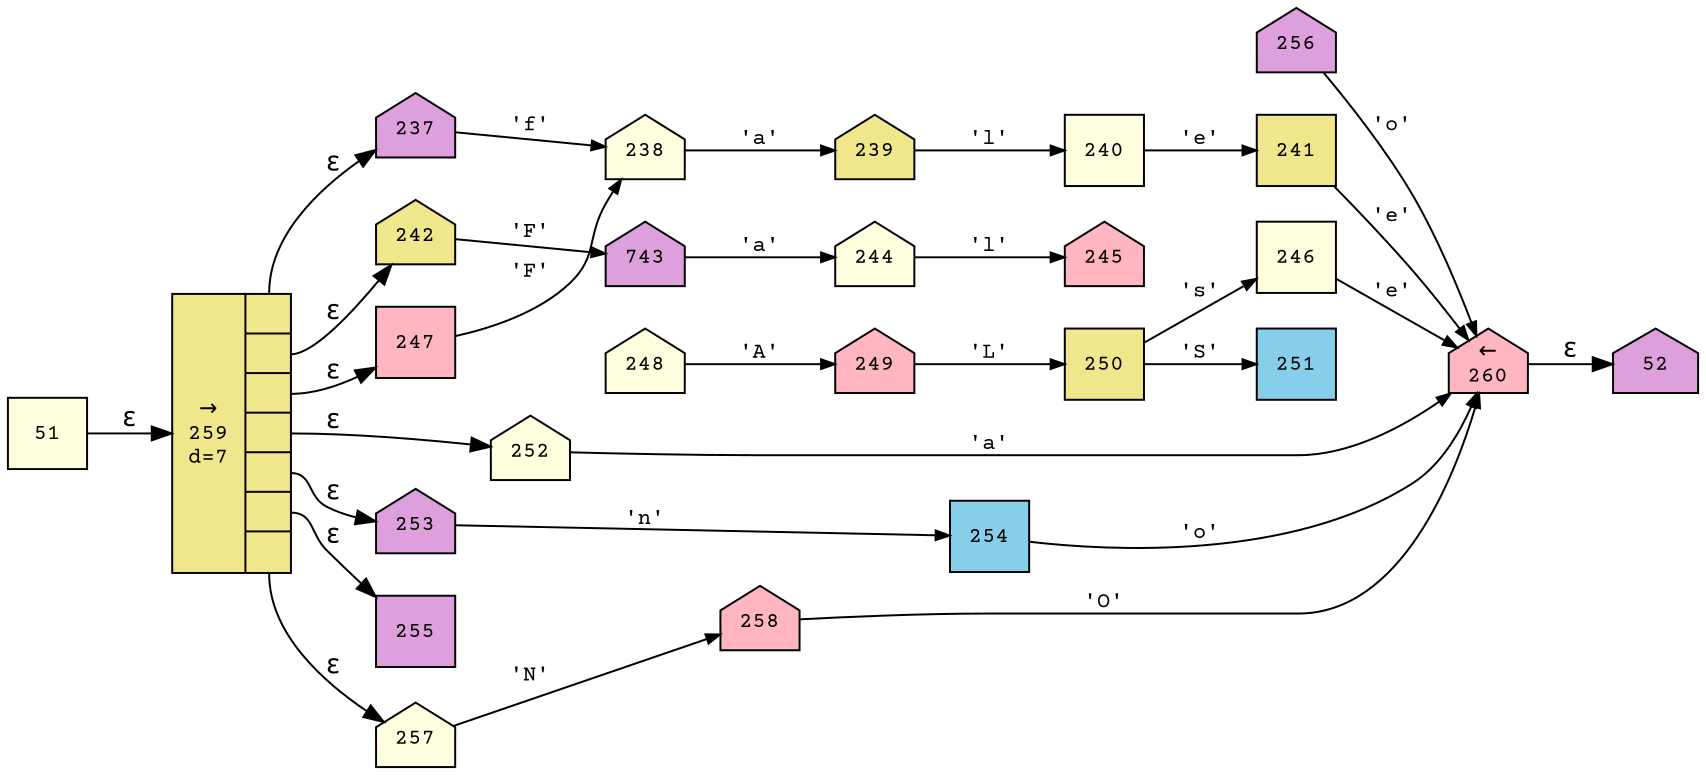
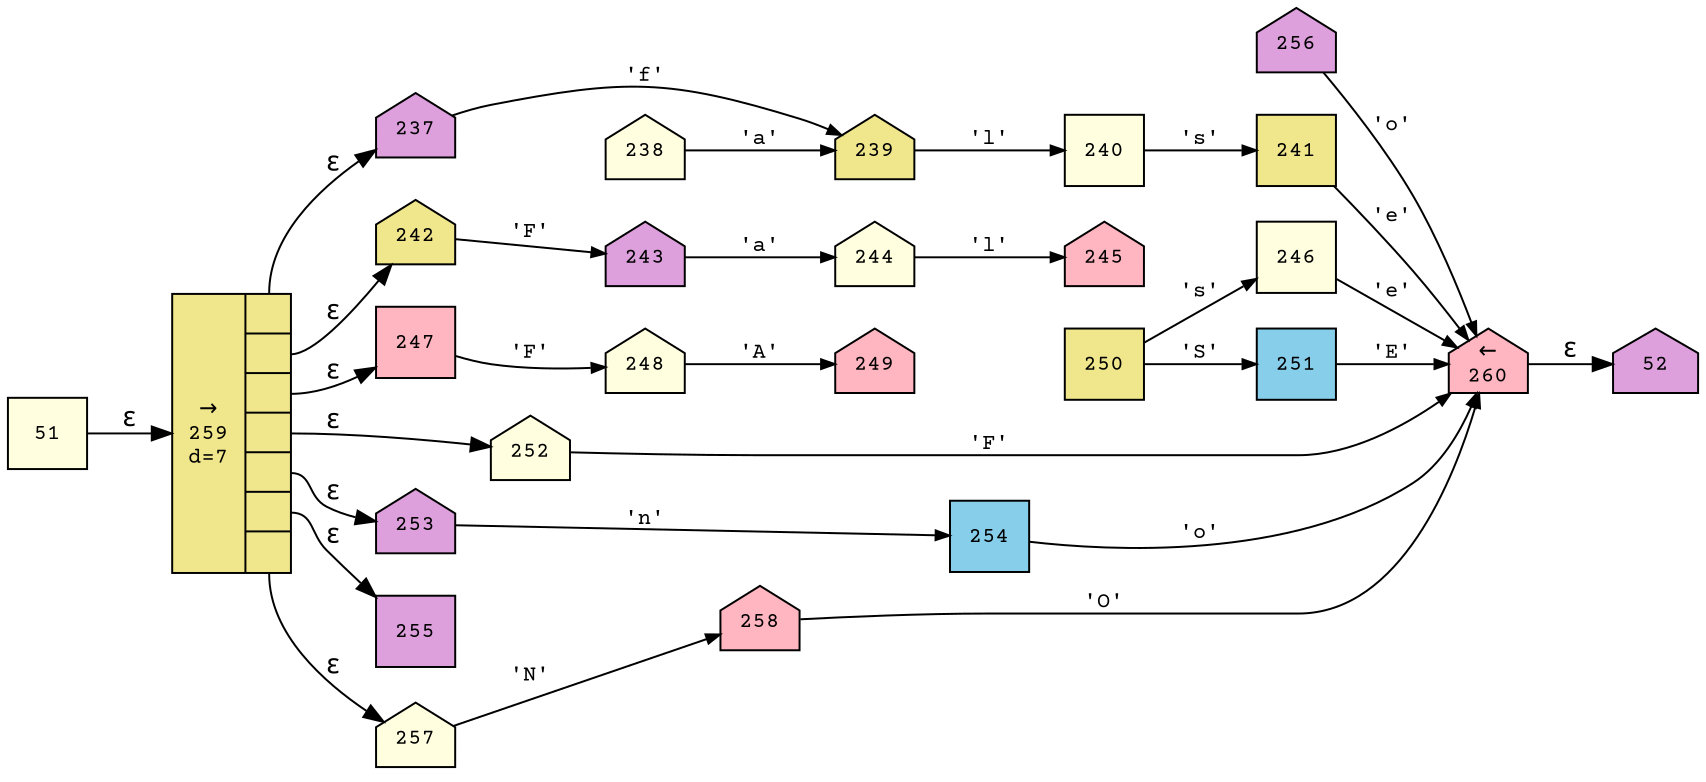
edge "237" -> "238": now "237" -> "239"
edge "240" -> "241": label "'e'" -> "'s'"
node "743": label "743" -> "243"
edge "247" -> "238": now "247" -> "248"
edge "249" -> "250": removed, label "'L'"
edge "251" -> "← 260": added, label "'E'"
edge "252" -> "← 260": label "'a'" -> "'F'"
